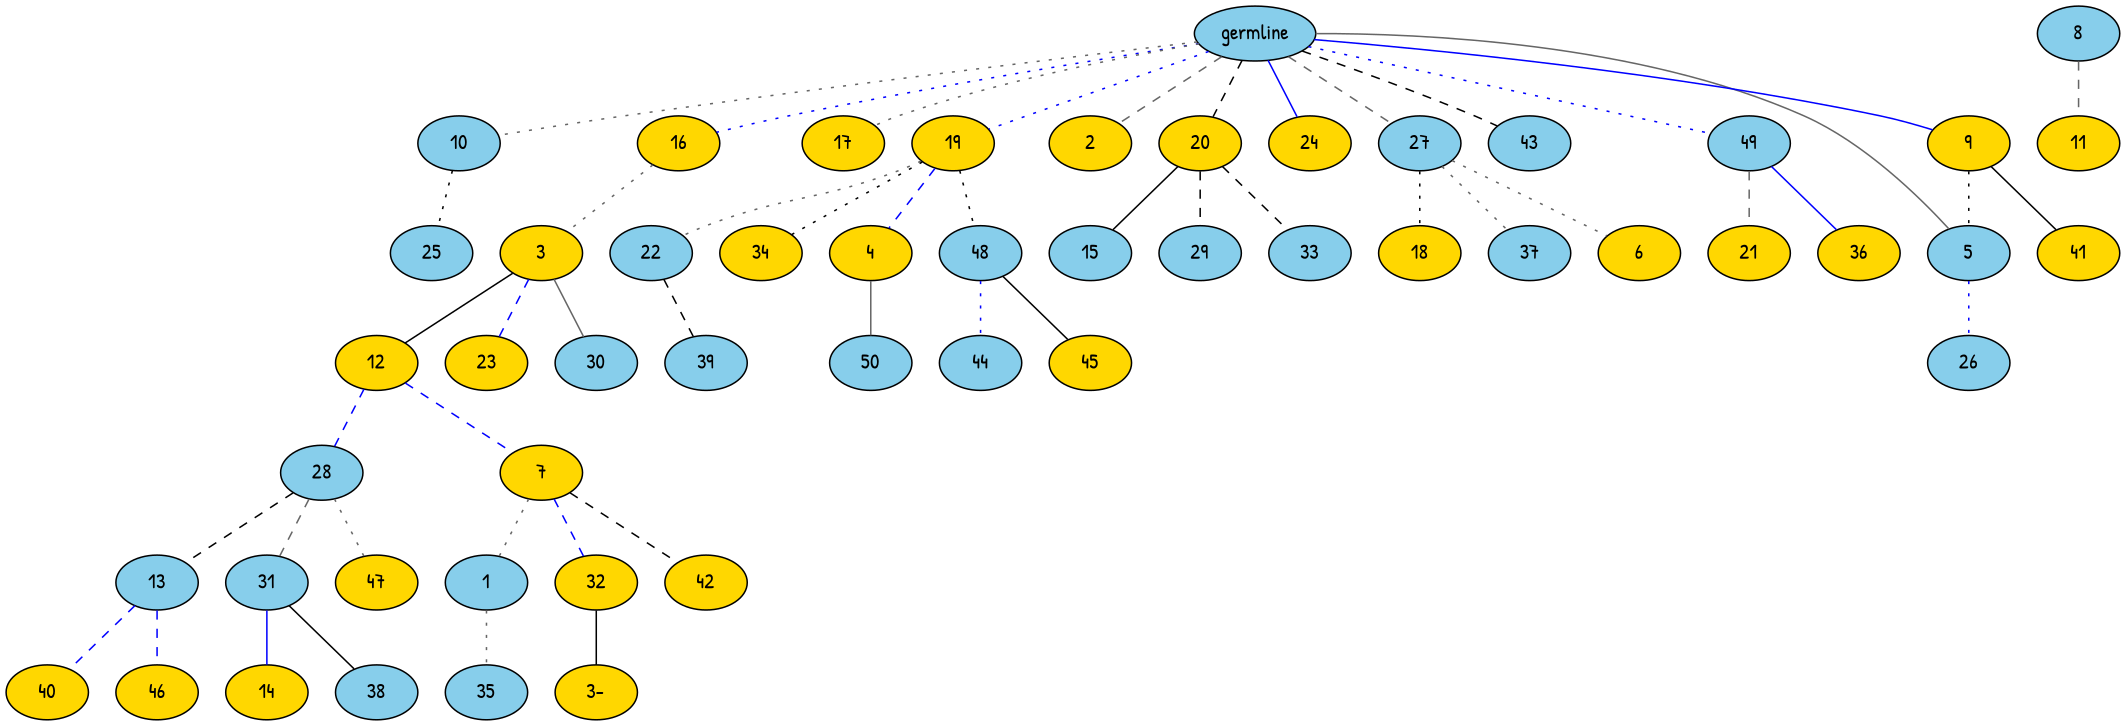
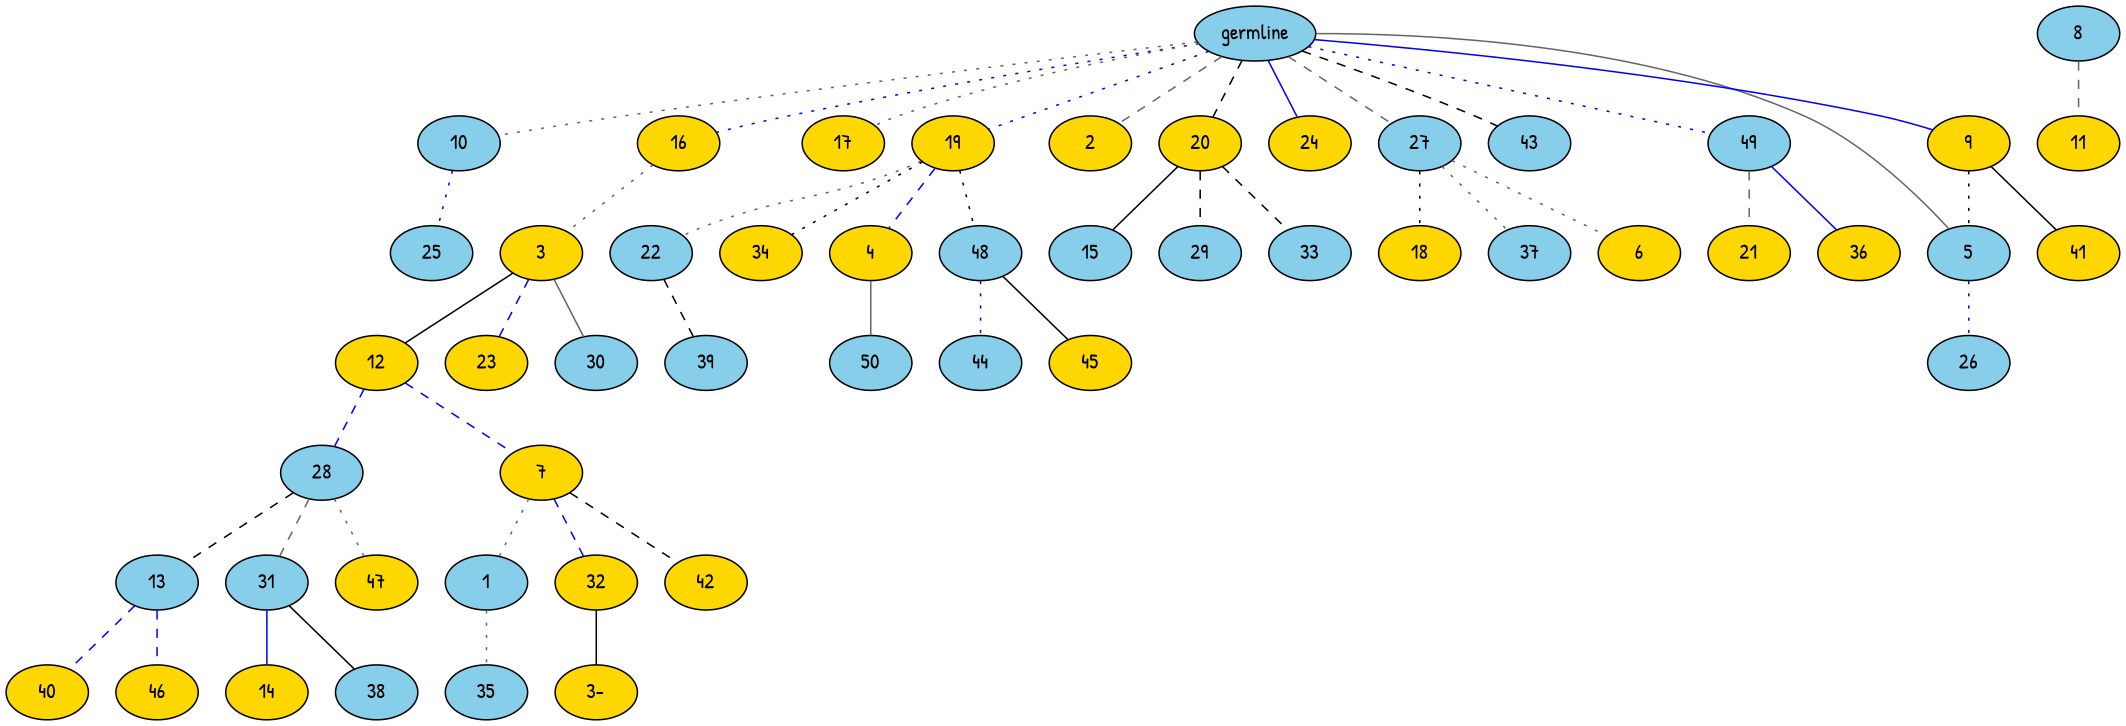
edge "10" -- "25": color black -> blue
